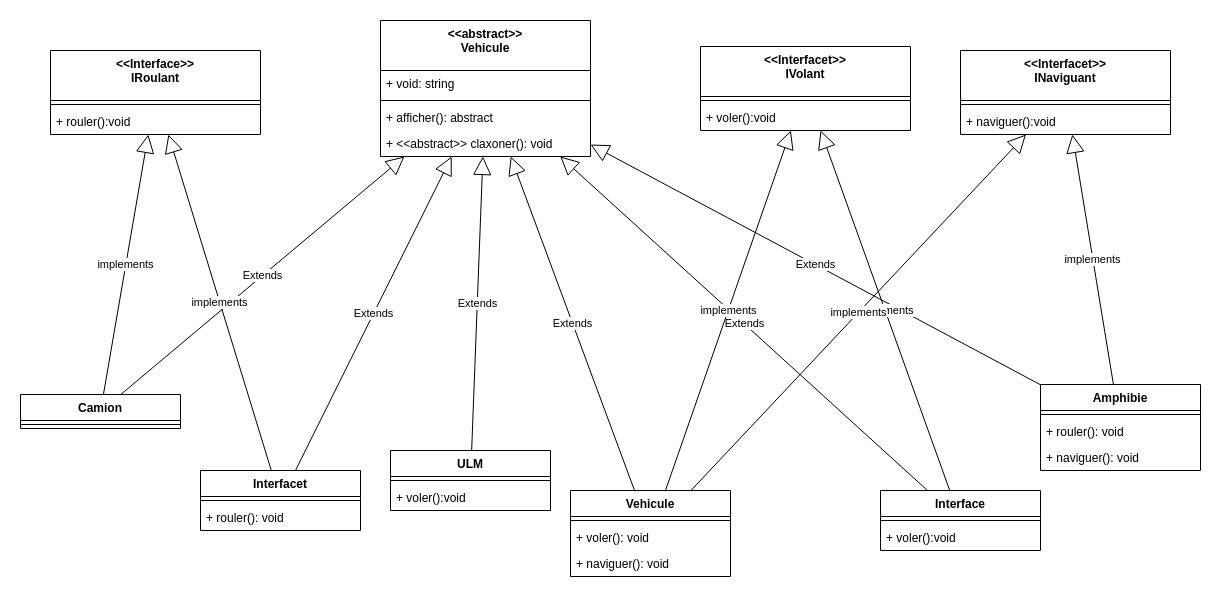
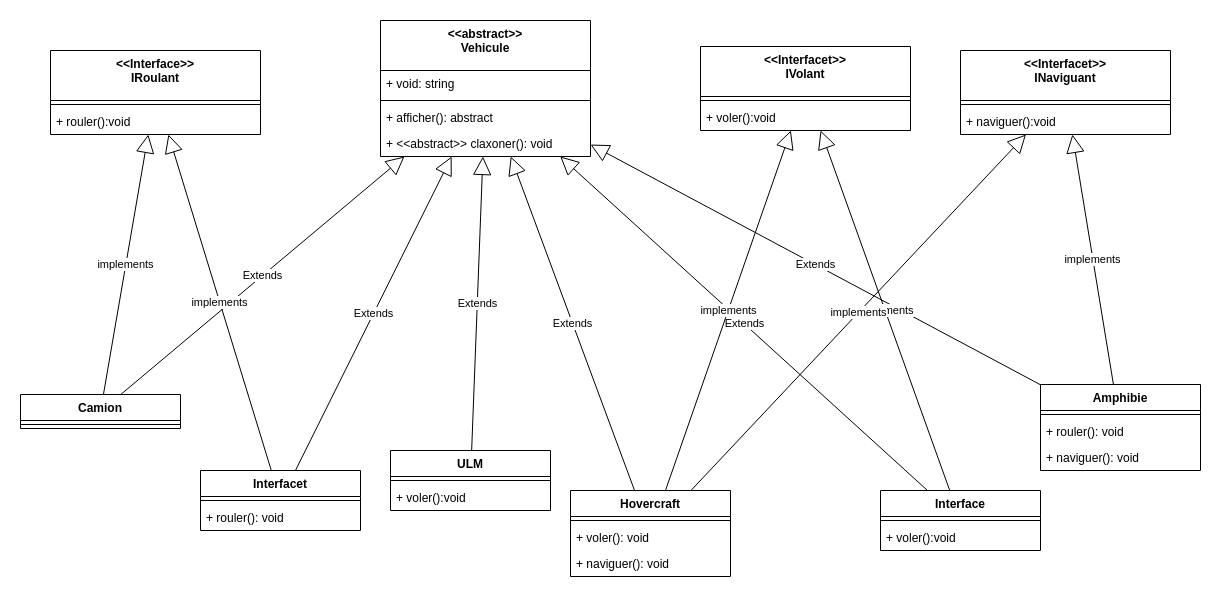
node "Vehicule": label "Vehicule" -> "Hovercraft"
